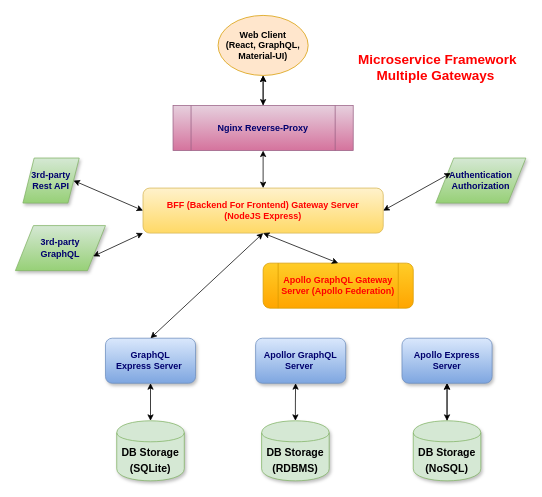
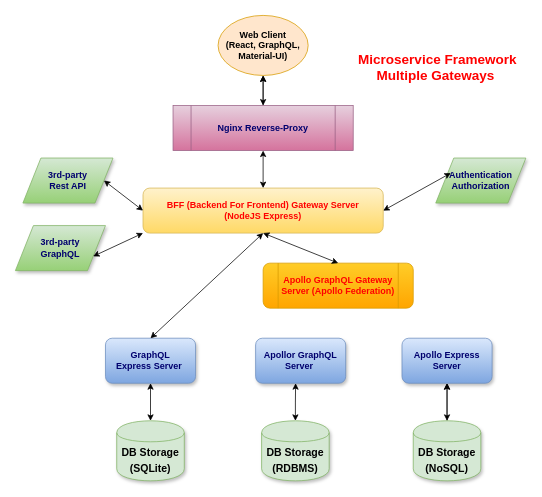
node "3rd-party Rest API": size 56x45 -> 90x45
